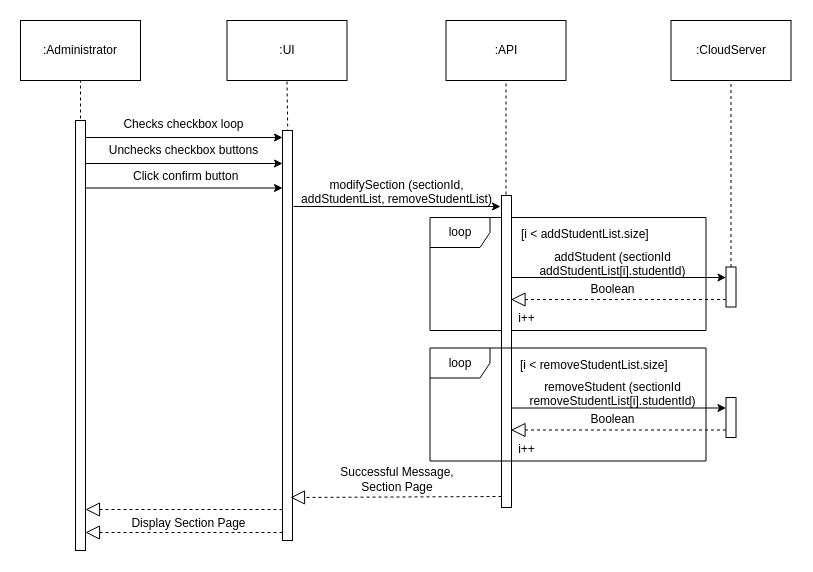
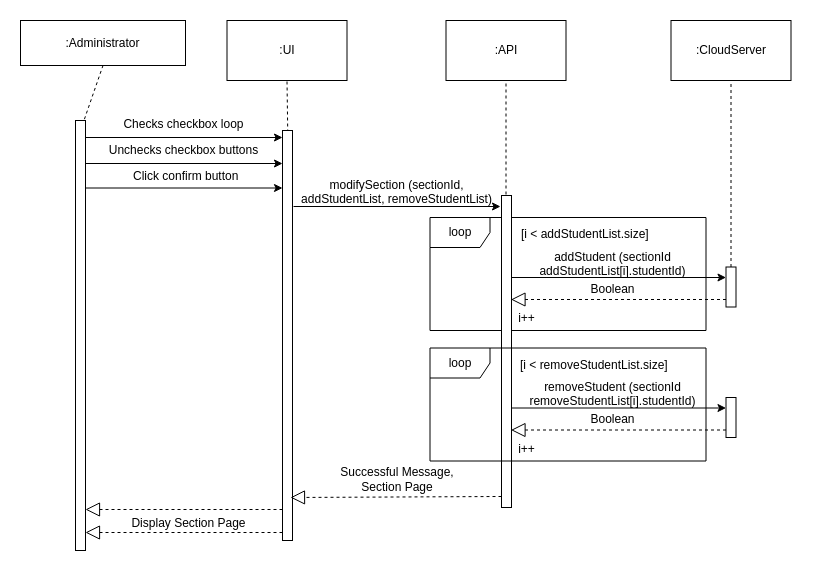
node ":Administrator": size 120x60 -> 165x45
